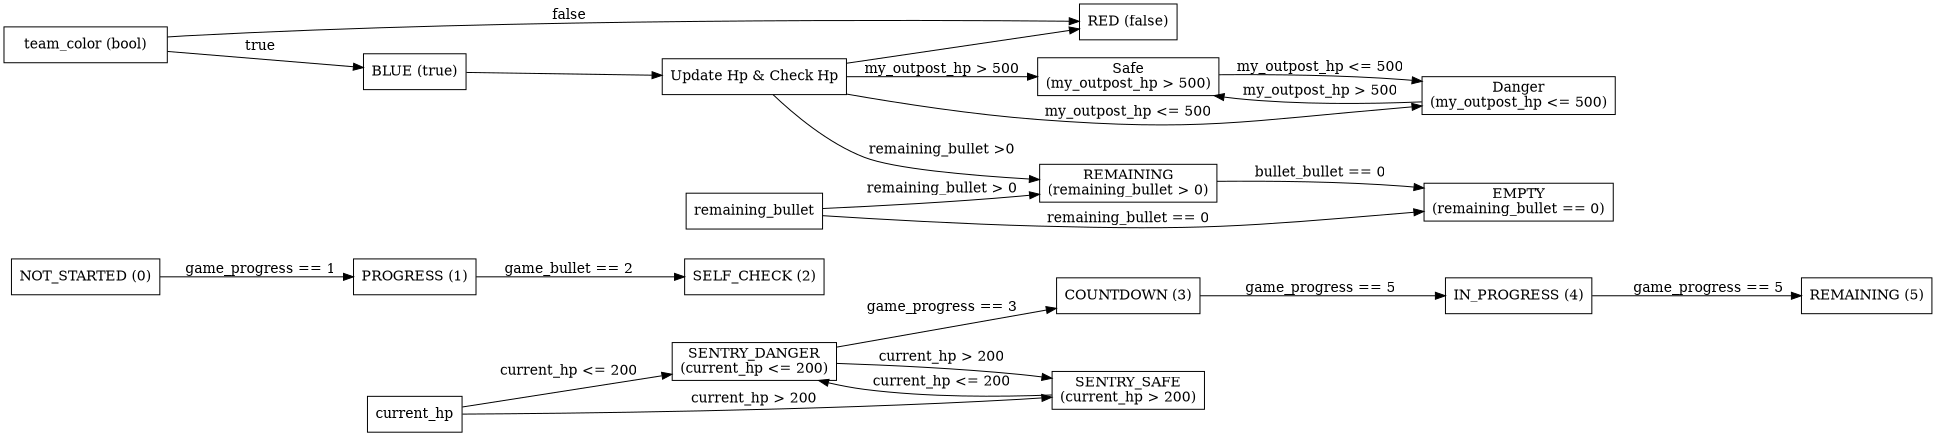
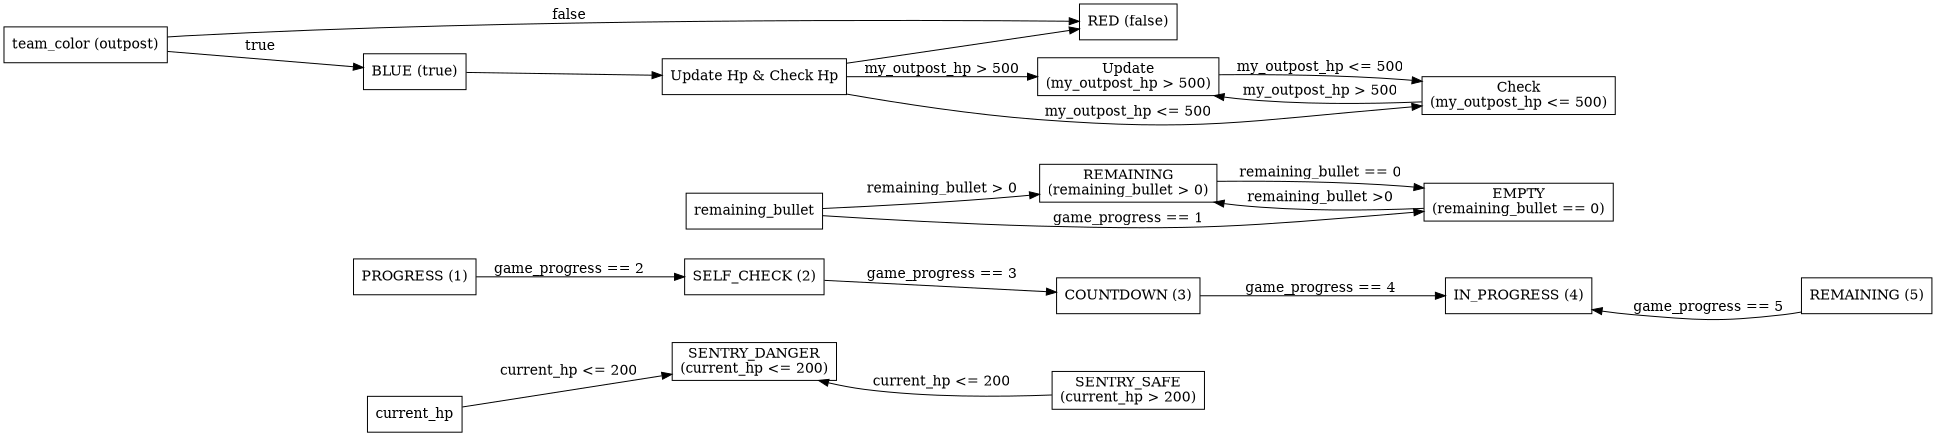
node "team_color (bool)": label "team_color (bool)" -> "team_color (outpost)"
node "Safe (my_outpost_hp > 500)": label "Safe (my_outpost_hp > 500)" -> "Update (my_outpost_hp > 500)"
node "Danger (my_outpost_hp <= 500)": label "Danger (my_outpost_hp <= 500)" -> "Check (my_outpost_hp <= 500)"
edge "Update Hp & Check Hp" -> "REMAINING (remaining_bullet > 0)": now "EMPTY (remaining_bullet == 0)" -> "REMAINING (remaining_bullet > 0)"
edge "REMAINING (remaining_bullet > 0)" -> "EMPTY (remaining_bullet == 0)": label "bullet_bullet == 0" -> "remaining_bullet == 0"
edge "remaining_bullet" -> "EMPTY (remaining_bullet == 0)": label "remaining_bullet == 0" -> "game_progress == 1"
edge "PROGRESS (1)" -> "SELF_CHECK (2)": label "game_bullet == 2" -> "game_progress == 2"
node "NOT_STARTED (0)": removed
edge "COUNTDOWN (3)" -> "IN_PROGRESS (4)": label "game_progress == 5" -> "game_progress == 4"
edge "IN_PROGRESS (4)" -> "REMAINING (5)": reversed
edge "SENTRY_DANGER (current_hp <= 200)" -> "COUNTDOWN (3)": now "SELF_CHECK (2)" -> "COUNTDOWN (3)"
edge "SENTRY_DANGER (current_hp <= 200)" -> "SENTRY_SAFE (current_hp > 200)": removed, label "current_hp > 200"
edge "current_hp" -> "SENTRY_SAFE (current_hp > 200)": removed, label "current_hp > 200"
